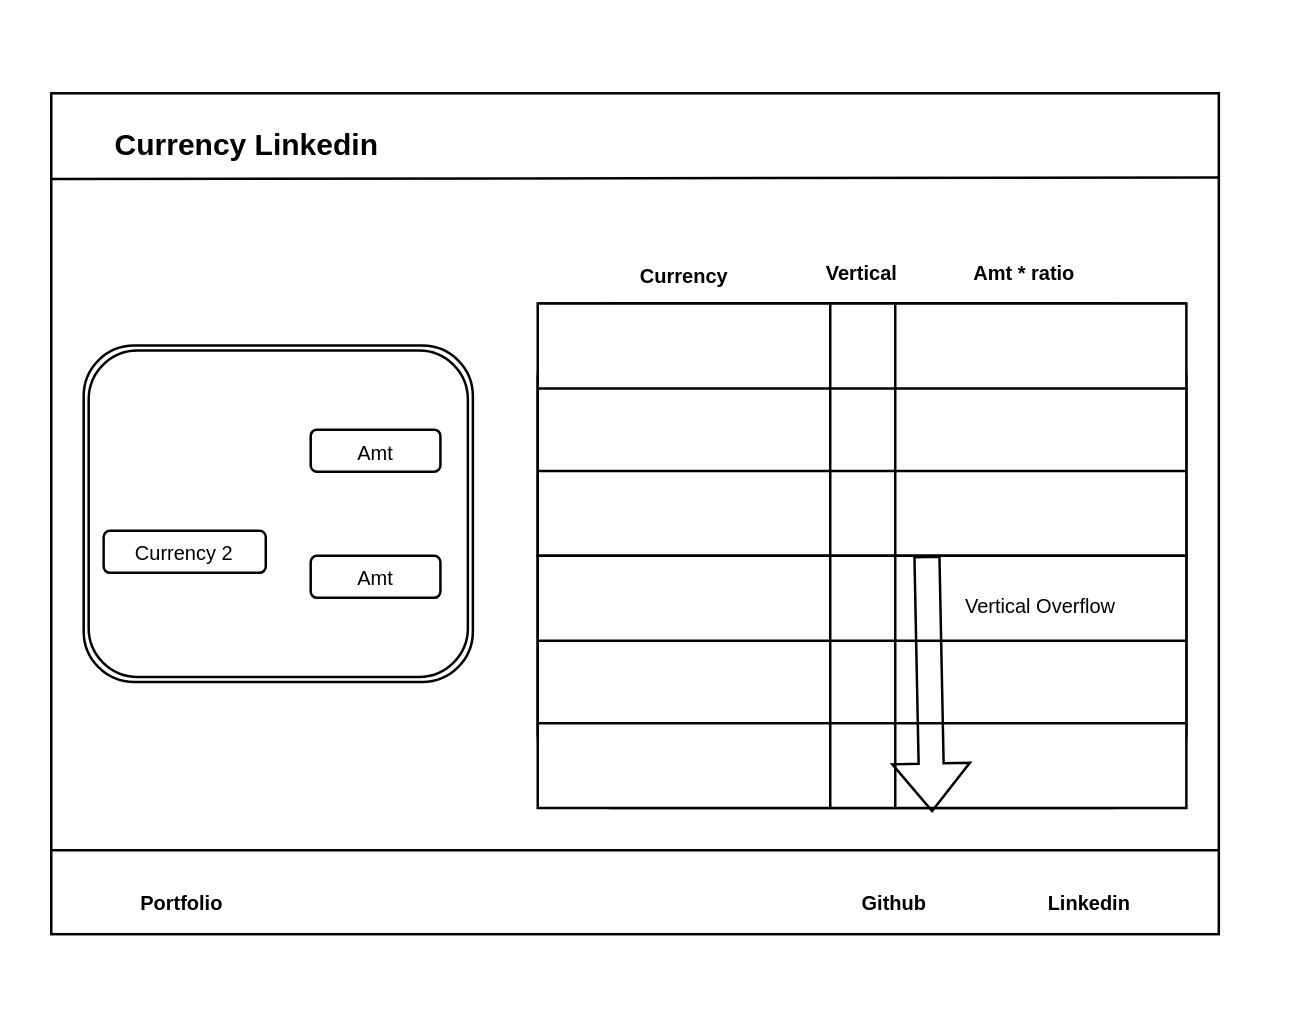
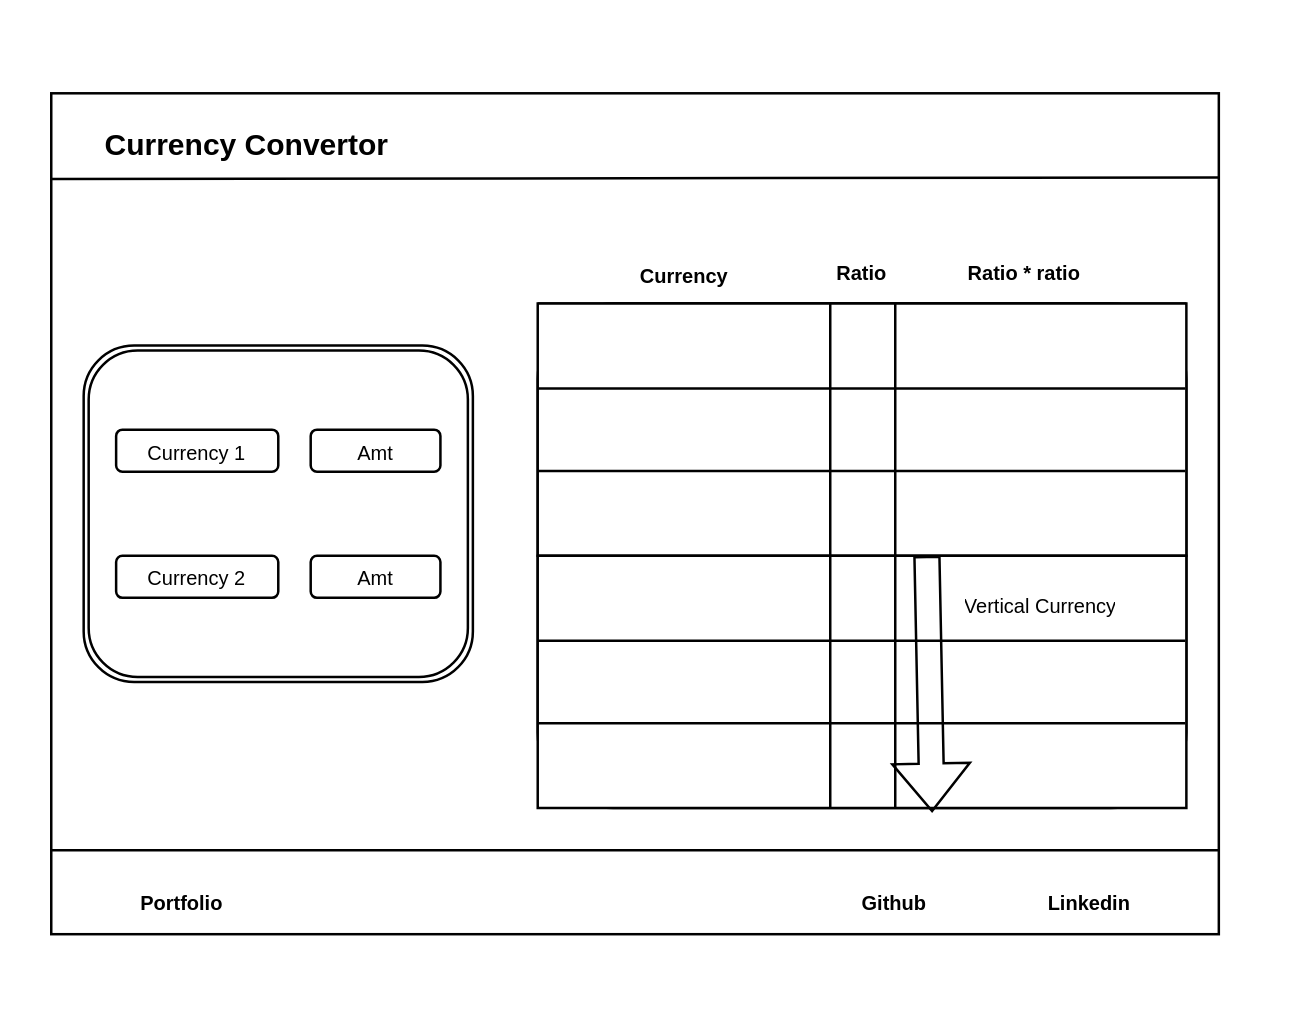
node "Currency Linkedin": label "Currency Linkedin" -> "Currency Convertor"
node "Vertical": label "Vertical" -> "Ratio"
node "Amt * ratio": label "Amt * ratio" -> "Ratio * ratio"
node "Currency 1": added
node "Currency 2": moved (185, 552) -> (197, 577)
node "Vertical Overflow": label "Vertical Overflow" -> "Vertical Currency"
